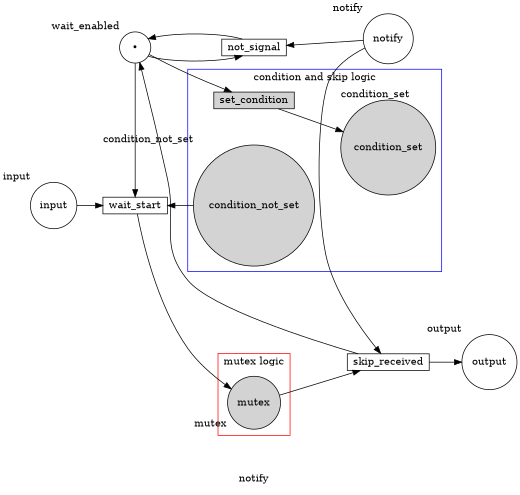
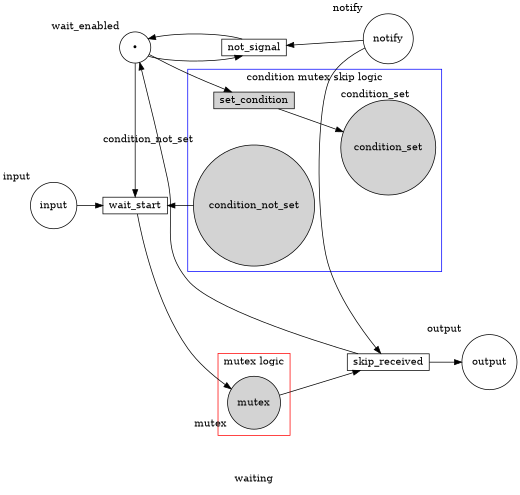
cluster "condition and skip logic": label "condition and skip logic" -> "condition mutex skip logic"
node "notify": label "notify" -> "waiting"
